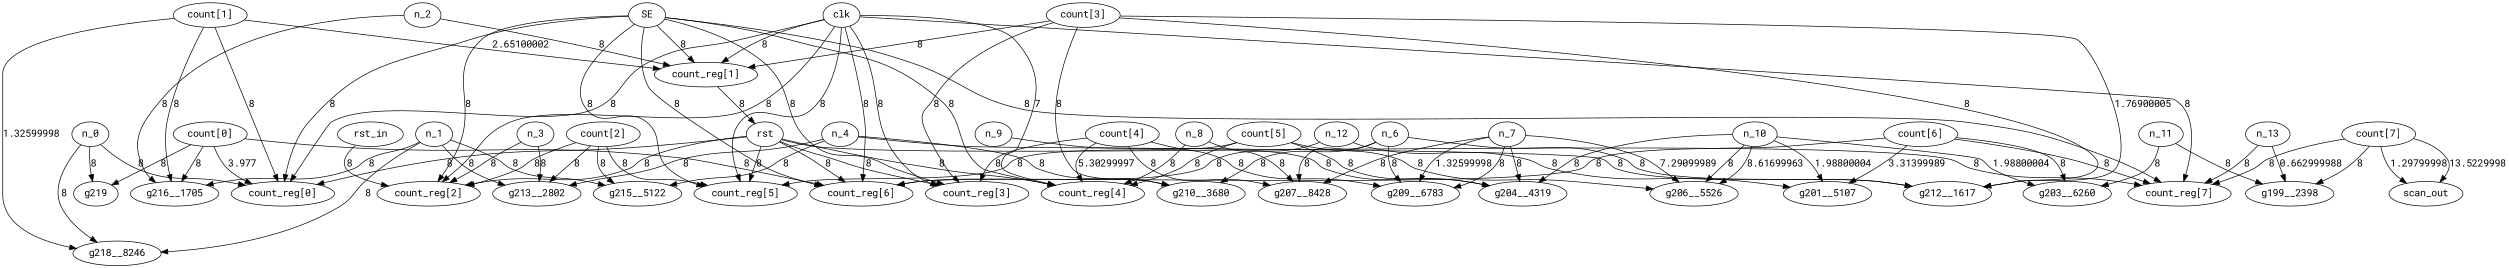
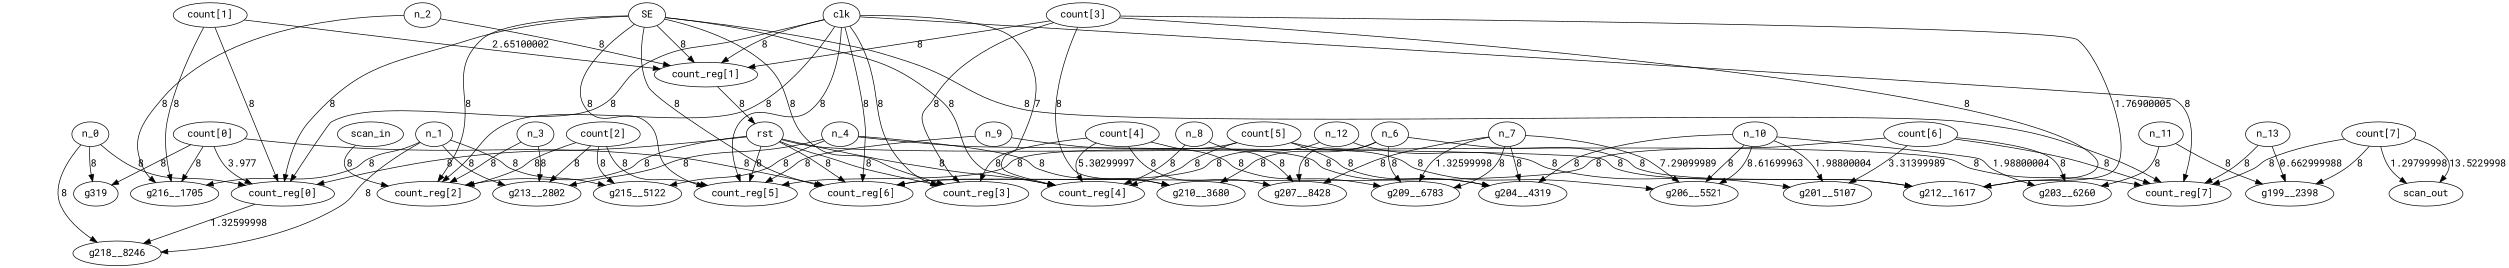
edge "count[1]" -> "g218__8246": now "count_reg[0]" -> "g218__8246"
node "rst_in": label "rst_in" -> "scan_in"
edge "n_9" -> "count_reg[5]": added, label "8"
node "g219": label "g219" -> "g319"
node "g206__5526": label "g206__5526" -> "g206__5521"
